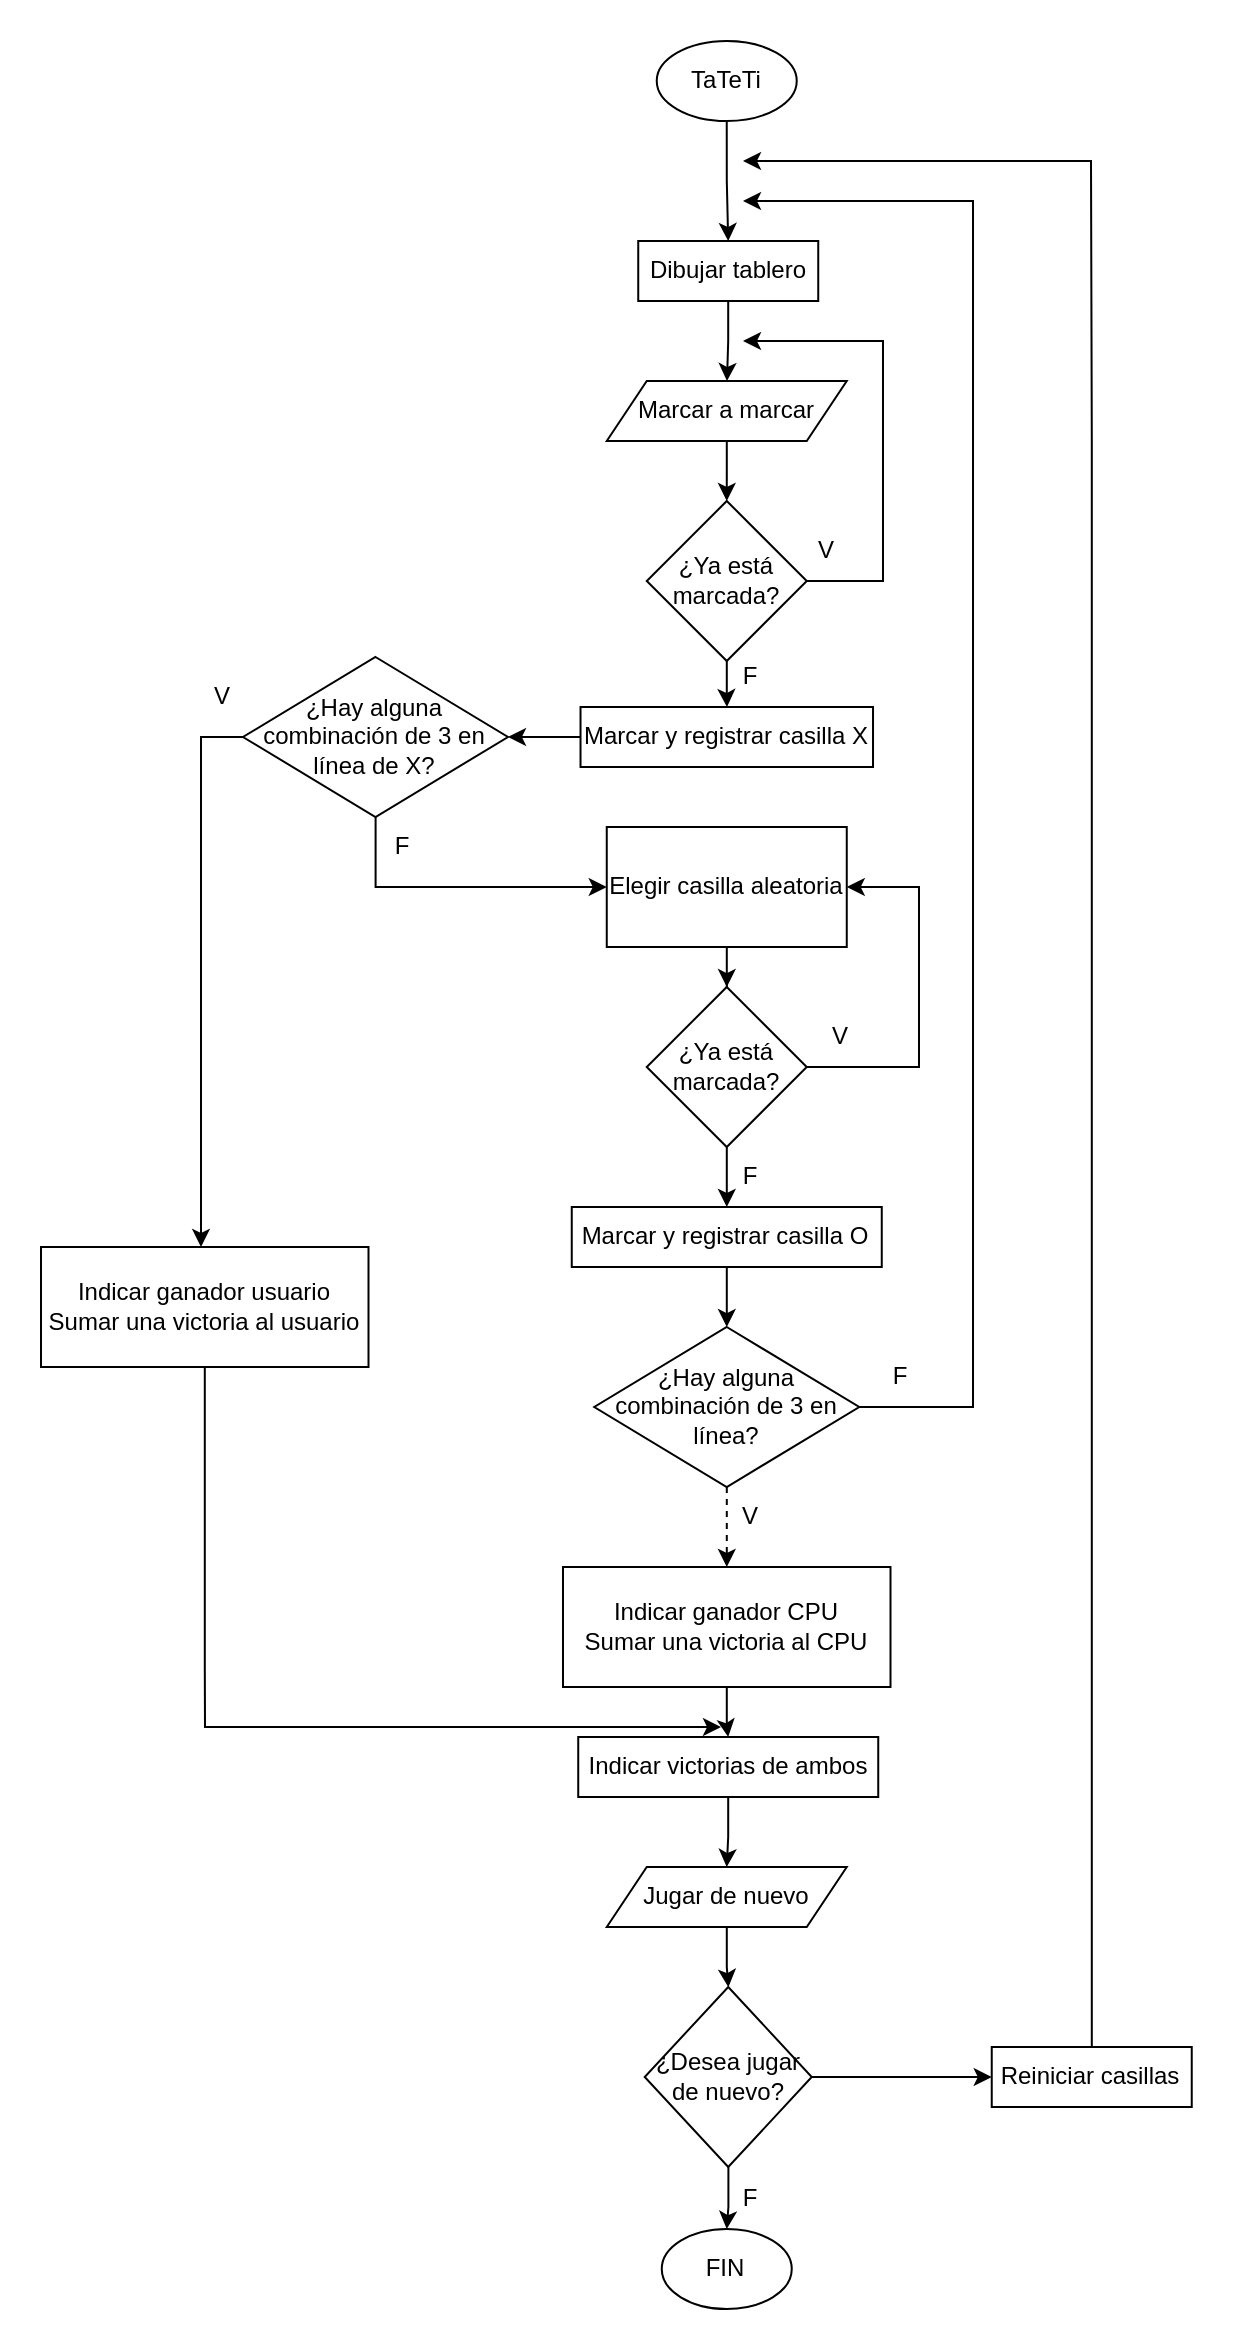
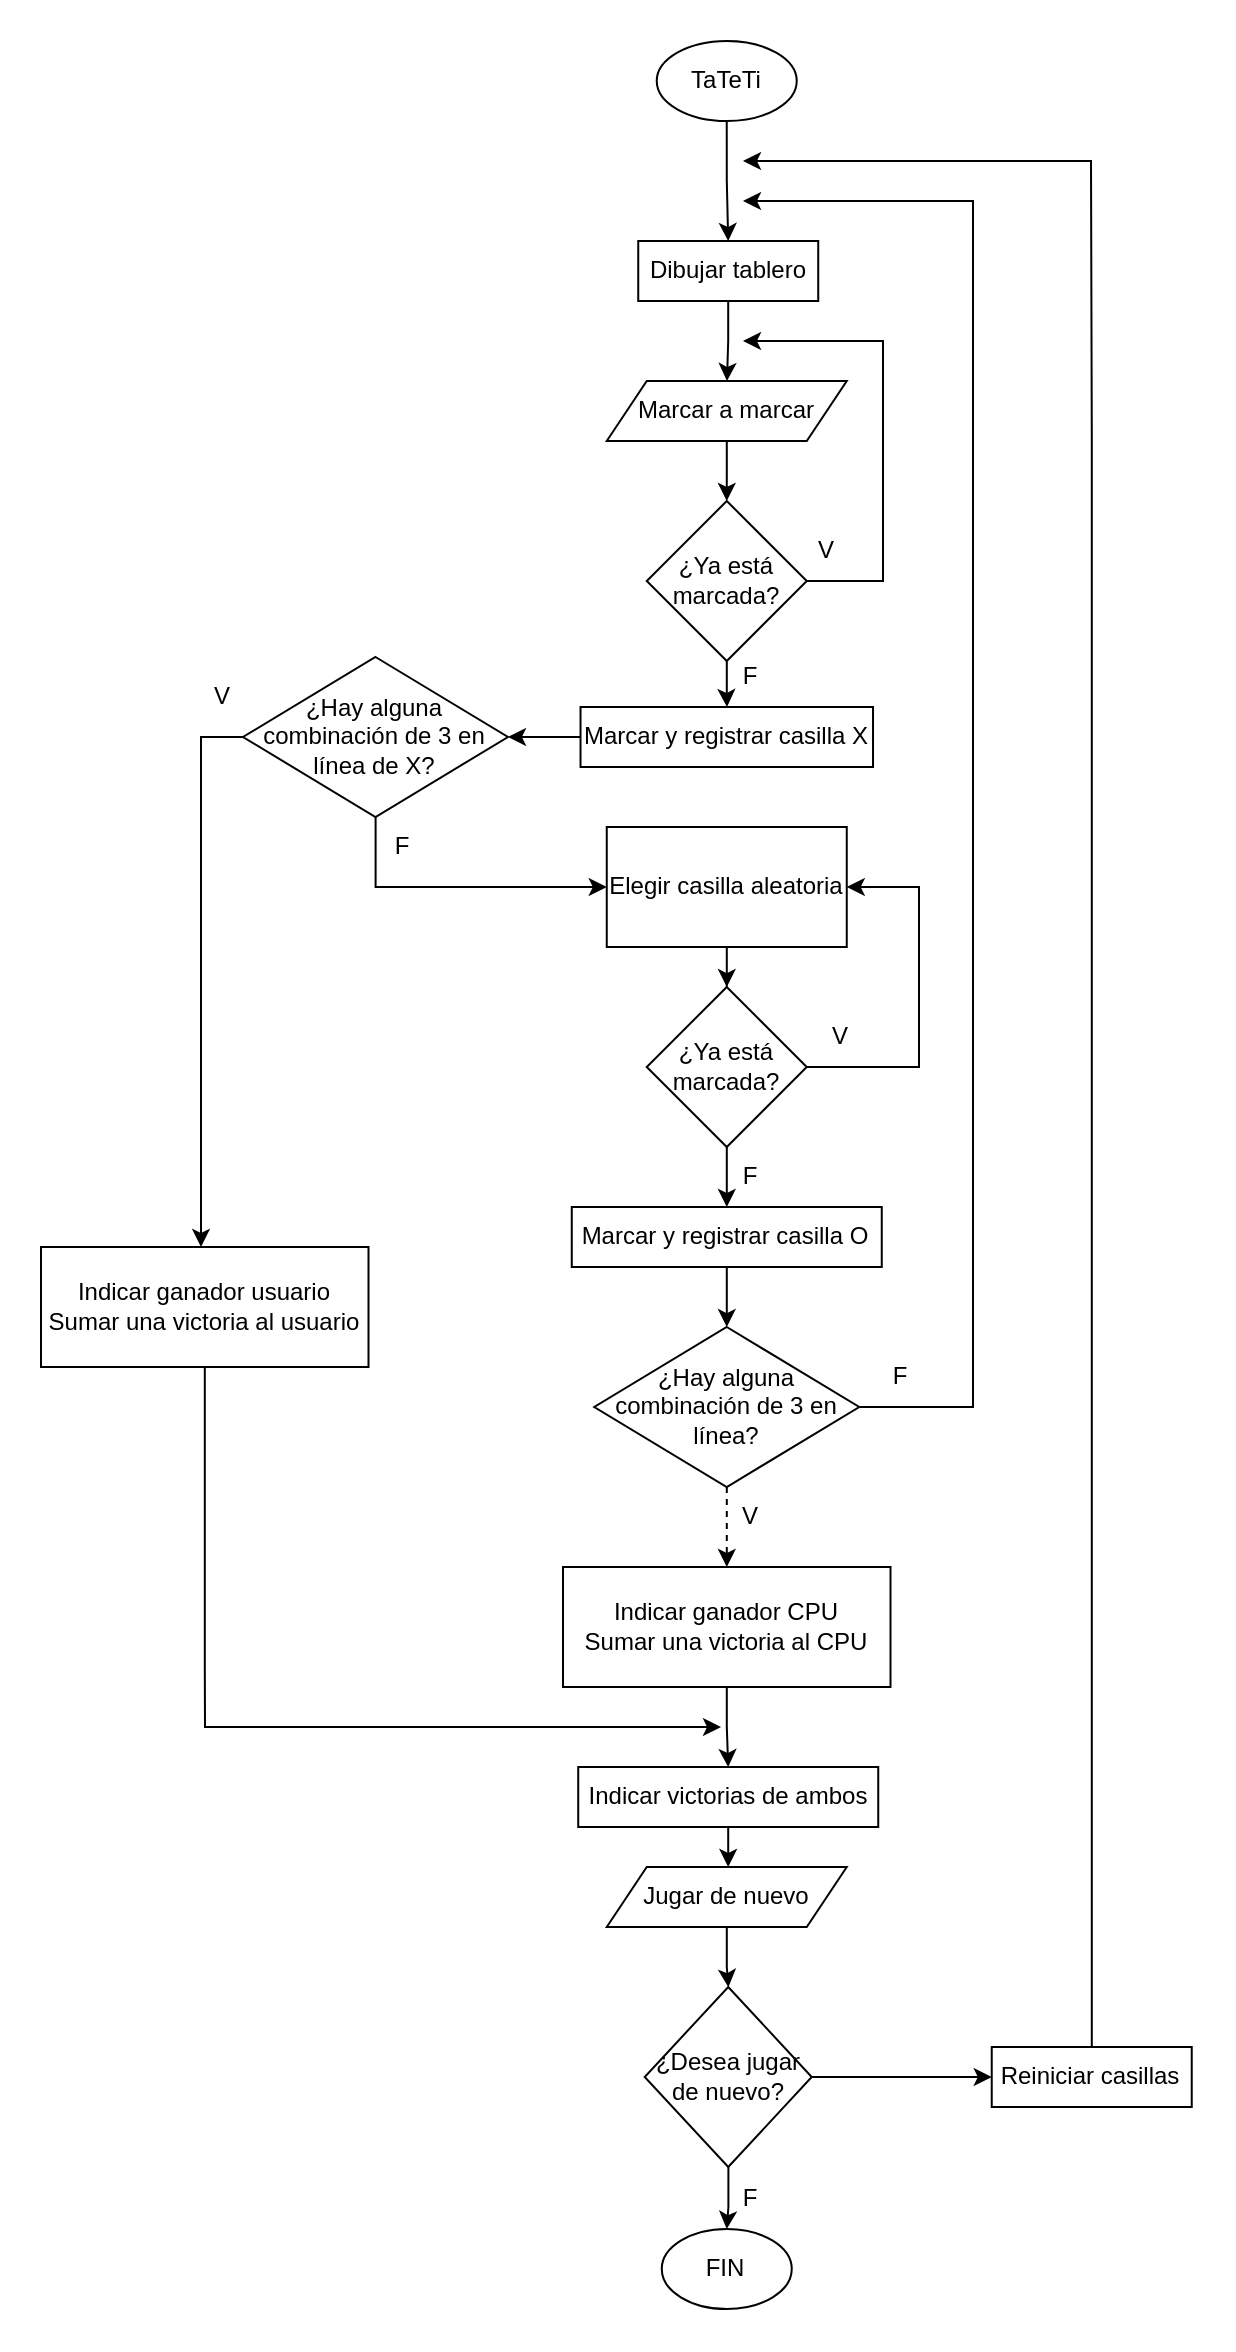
node "Indicar victorias de ambos": moved (728, 1767) -> (728, 1797)
